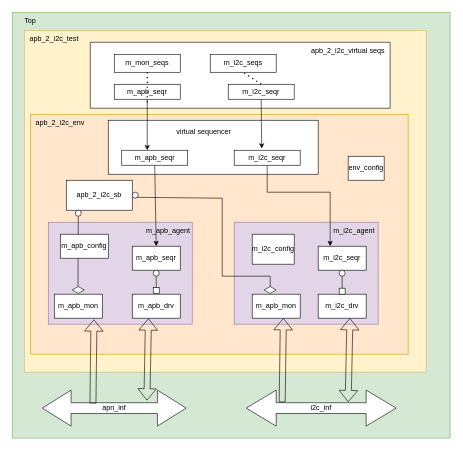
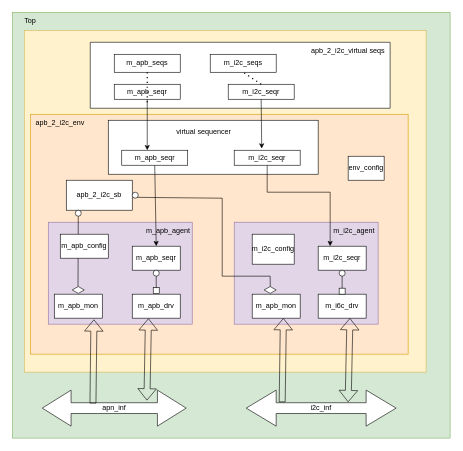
node "apb_2_i2c_test": removed
node "m_mon_seqs": label "m_mon_seqs" -> "m_apb_seqs"
node "m_i2c_drv": label "m_i2c_drv" -> "m_i6c_drv"
